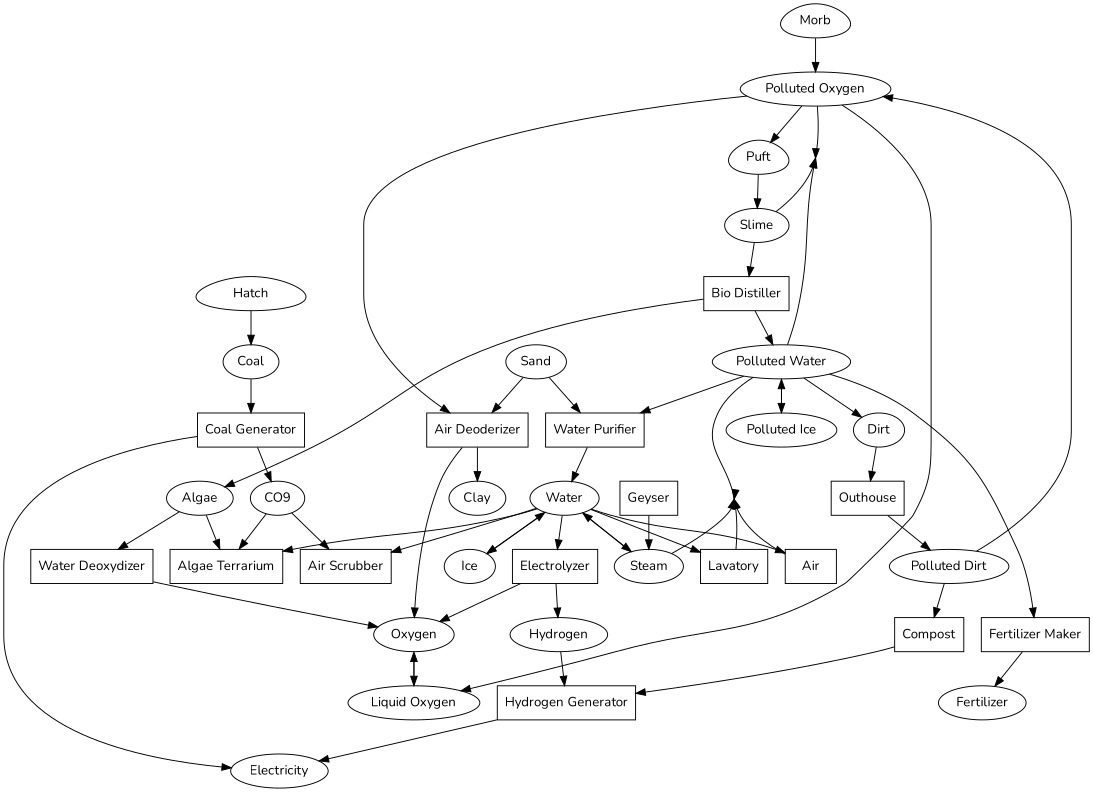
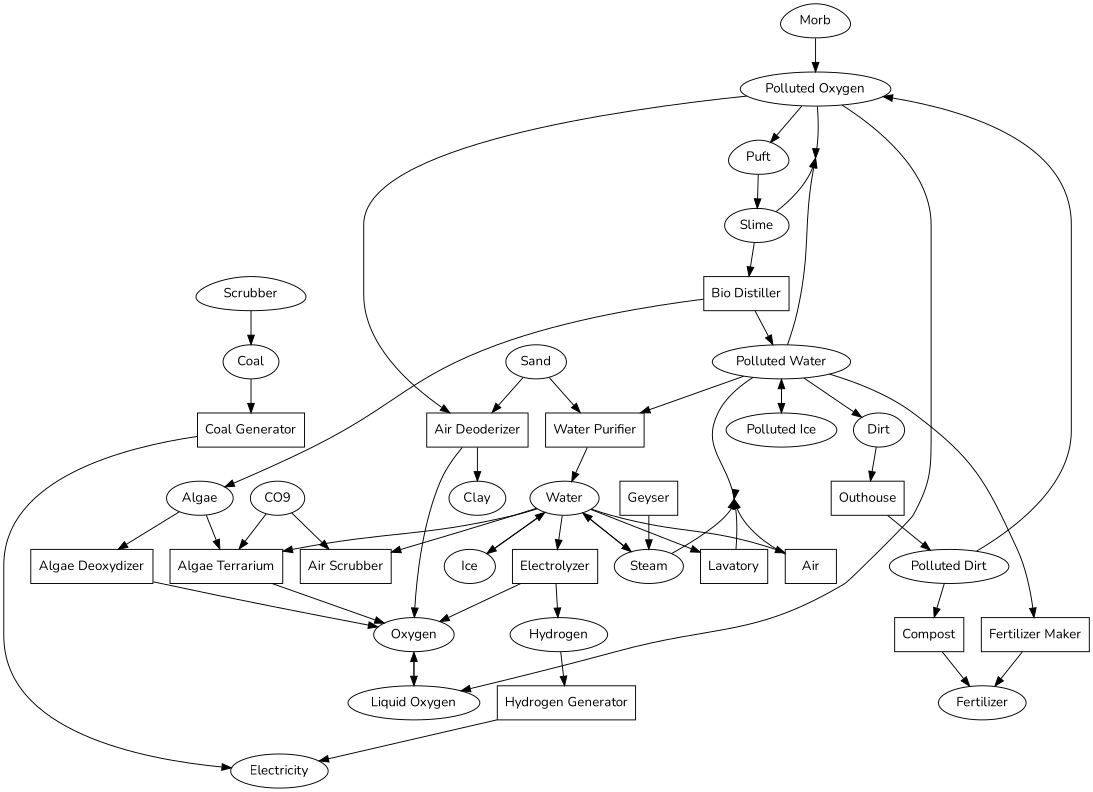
node "Hatch": label "Hatch" -> "Scrubber"
edge "Coal Generator" -> "CO9": removed
node "Water Deoxydizer": label "Water Deoxydizer" -> "Algae Deoxydizer"
edge "Algae Terrarium" -> "Oxygen": added
edge "Compost" -> "Hydrogen Generator": now "Compost" -> "Fertilizer"
